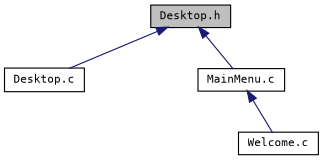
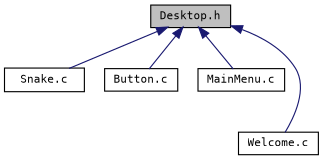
node "Desktop.c": label "Desktop.c" -> "Snake.c"
node "Button.c": added
edge "Welcome.c" -> "MainMenu.c": now "Welcome.c" -> "Desktop.h"
